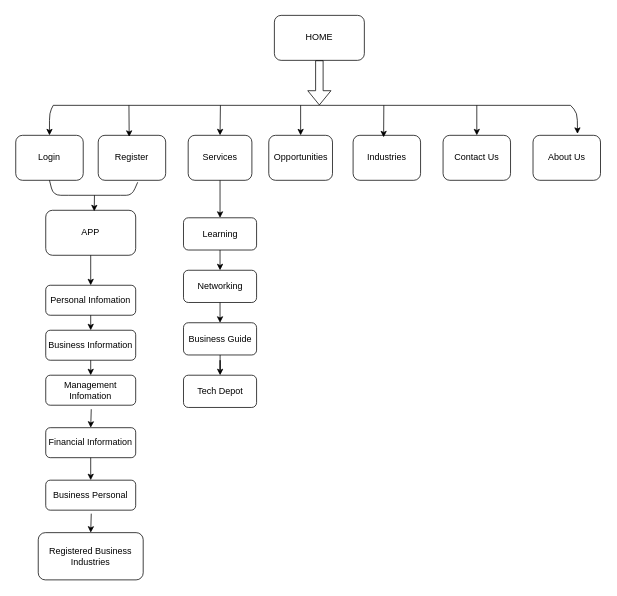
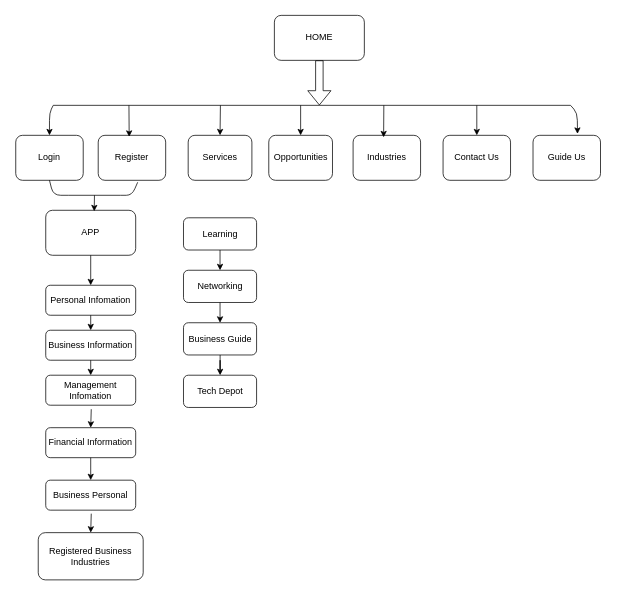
node "About Us": label "About Us" -> "Guide Us"
edge "Services" -> "Learning": removed
